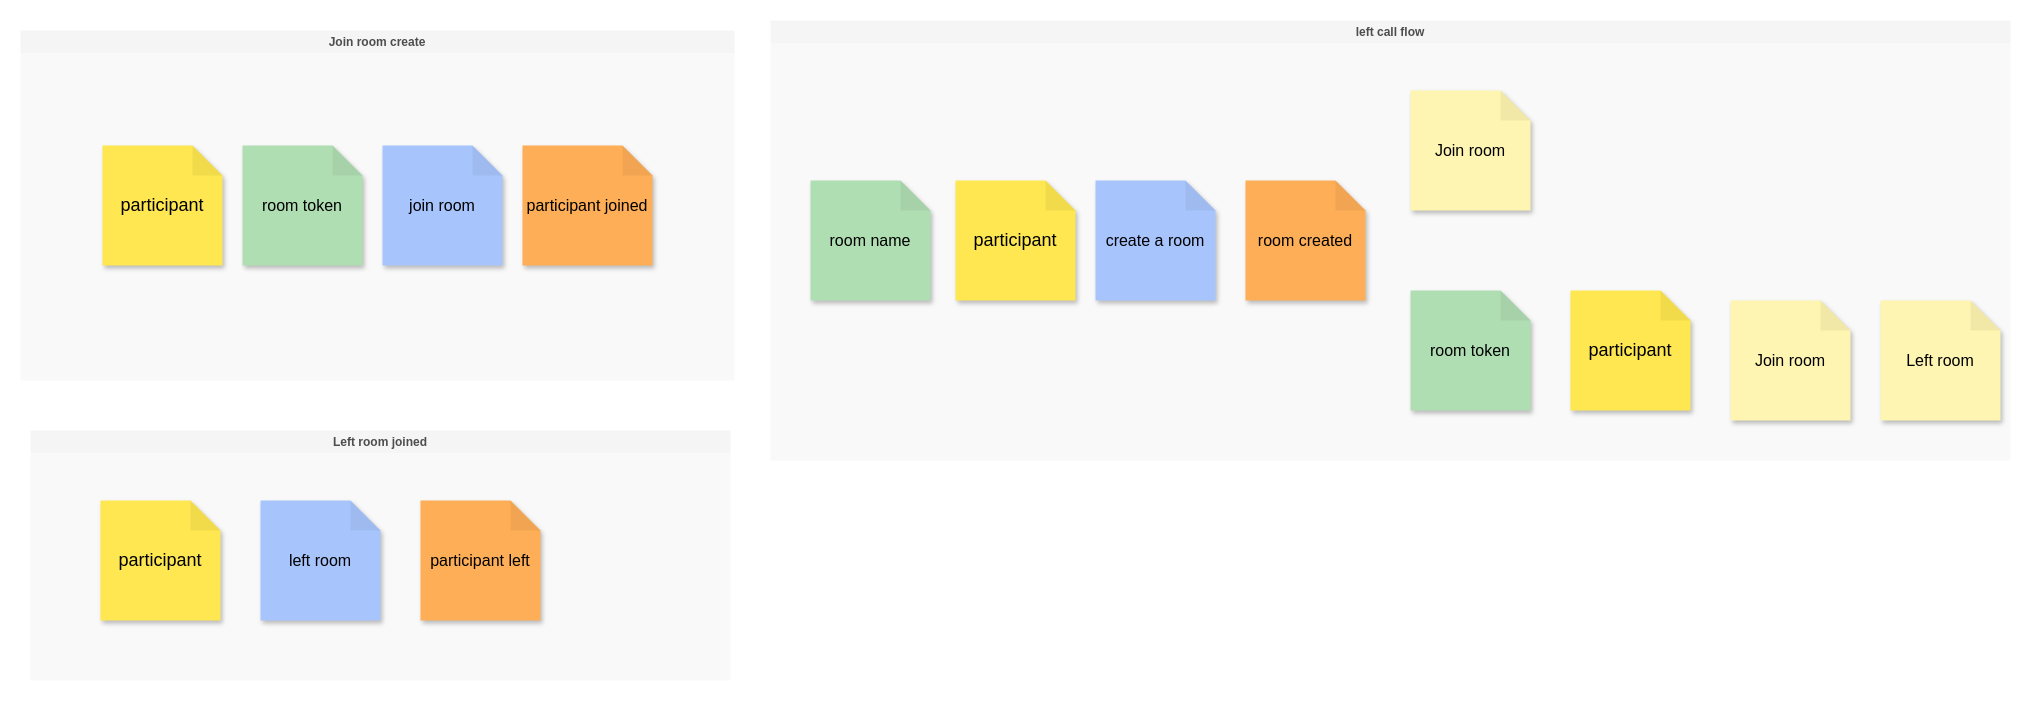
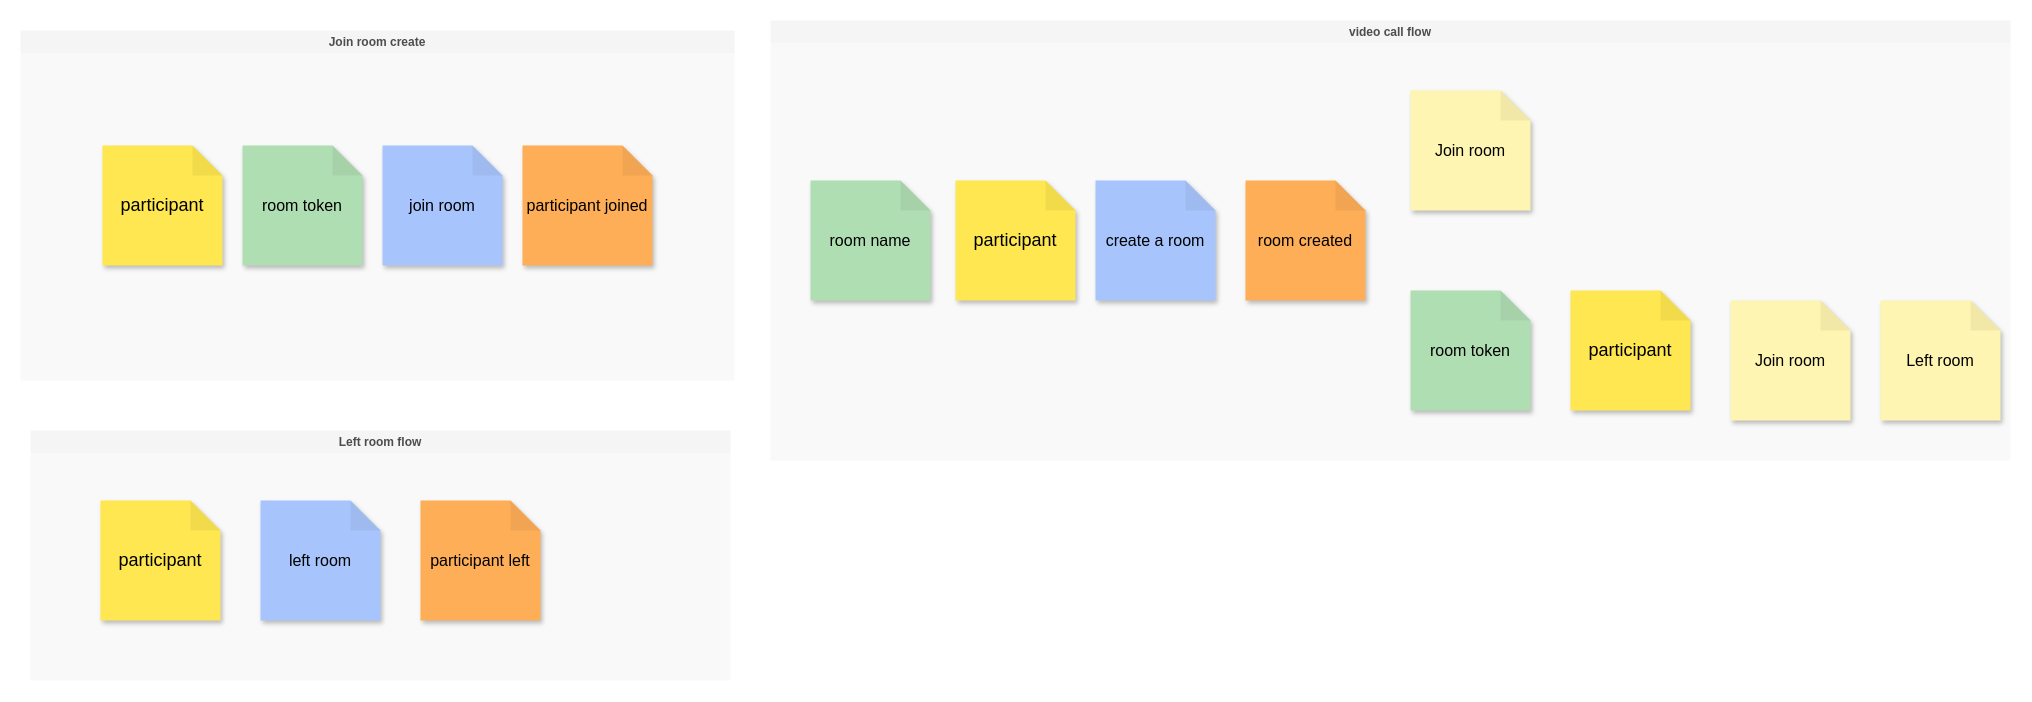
node "left call flow": label "left call flow" -> "video call flow"
node "Left room joined": label "Left room joined" -> "Left room flow"
